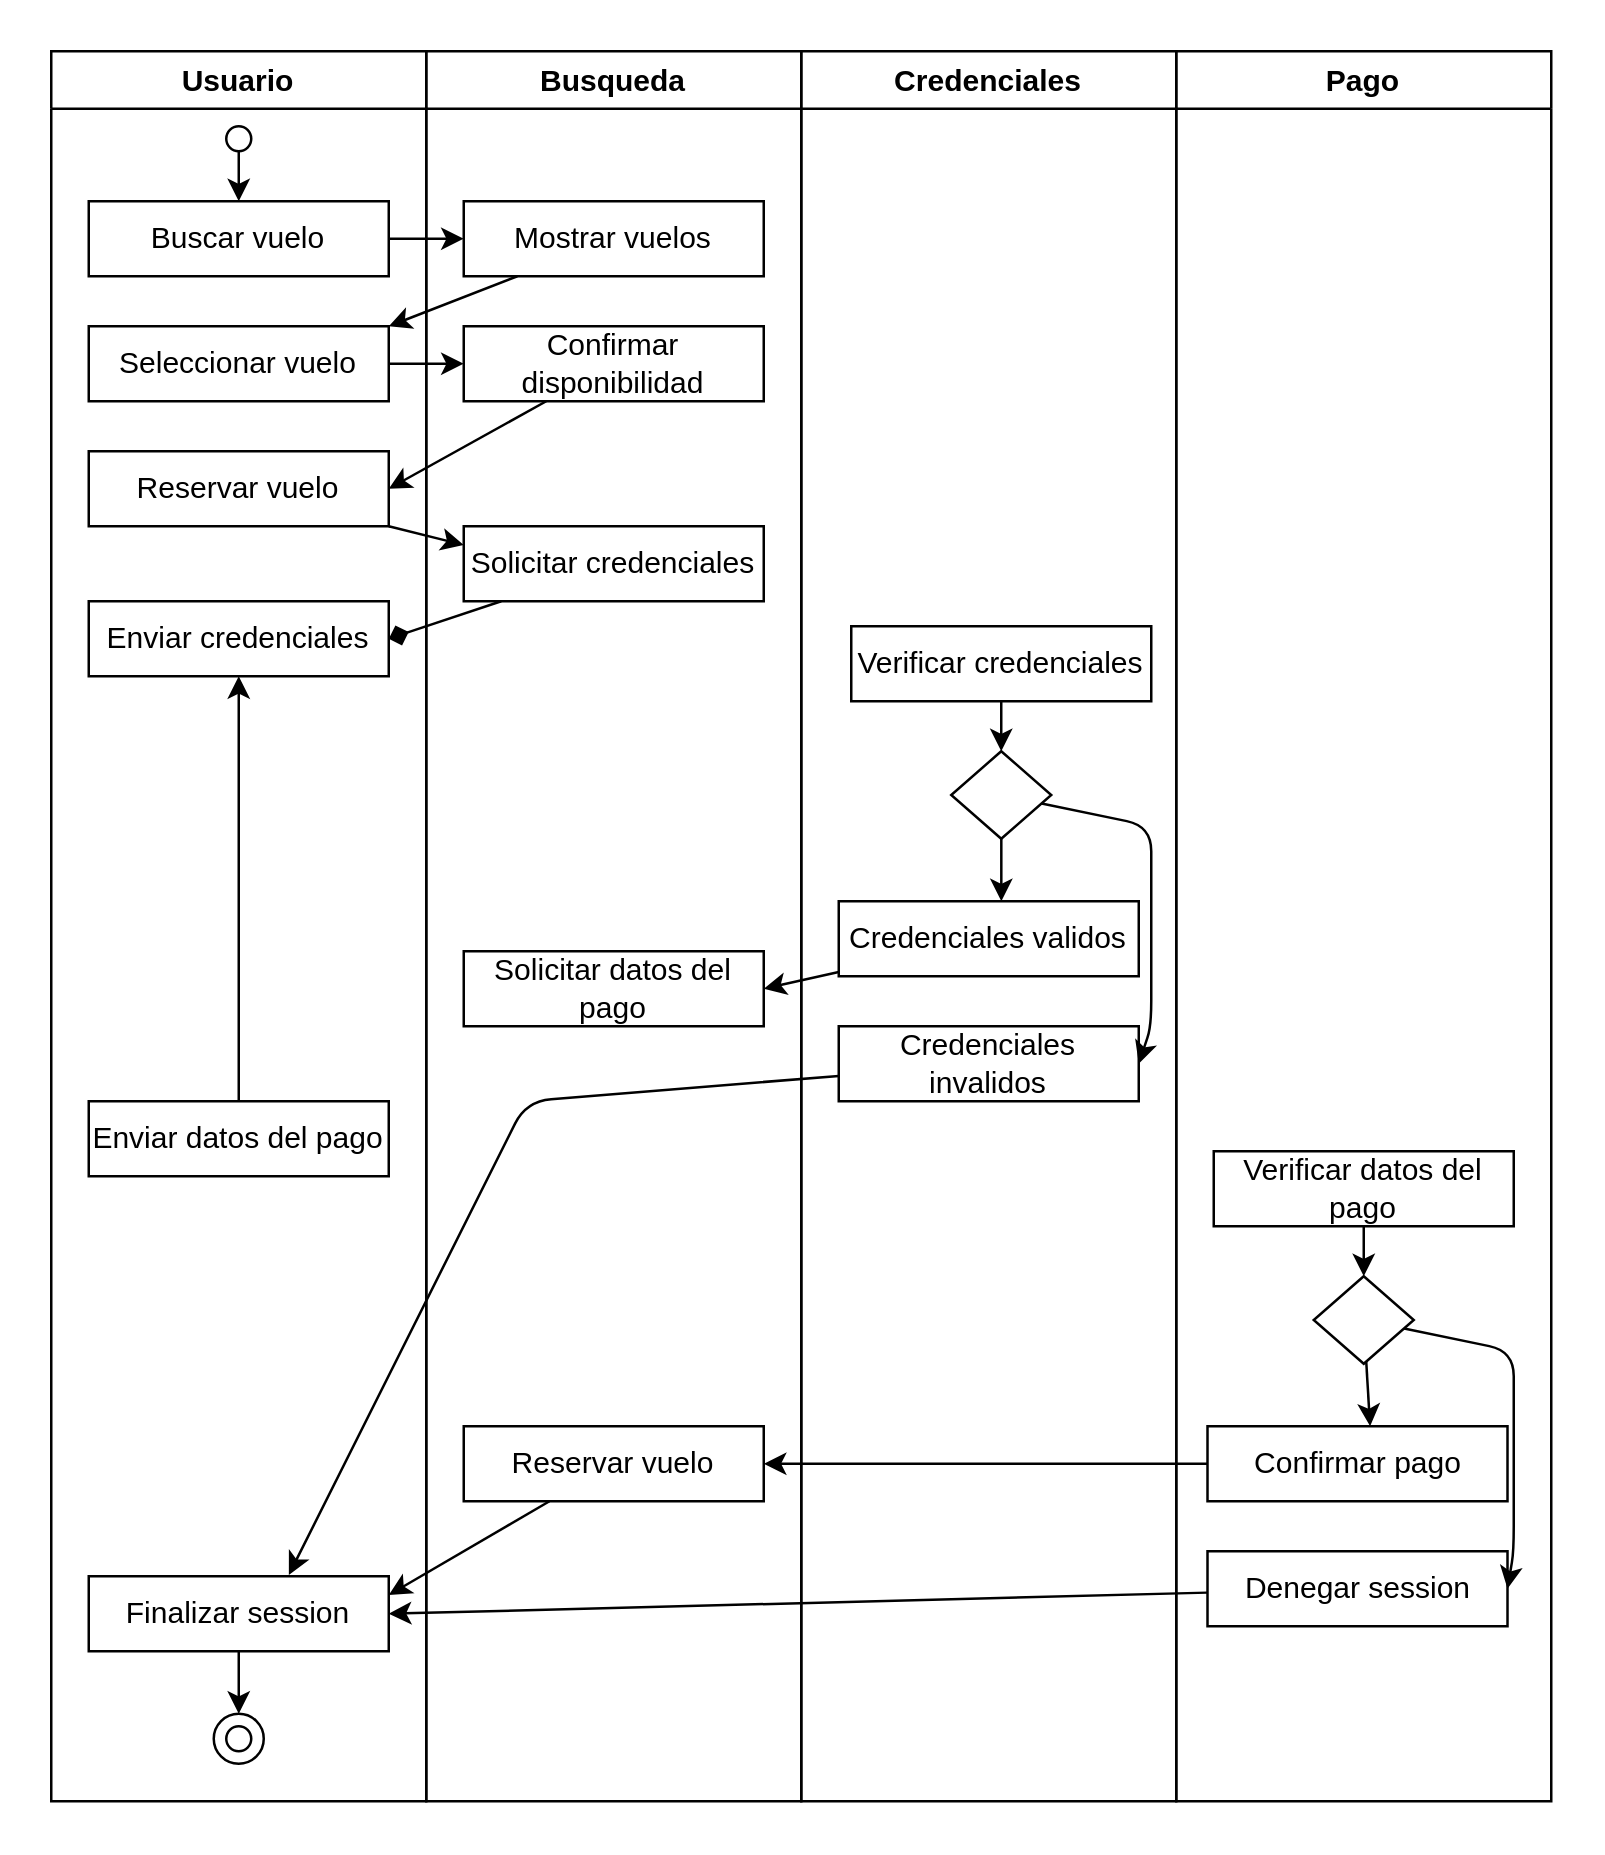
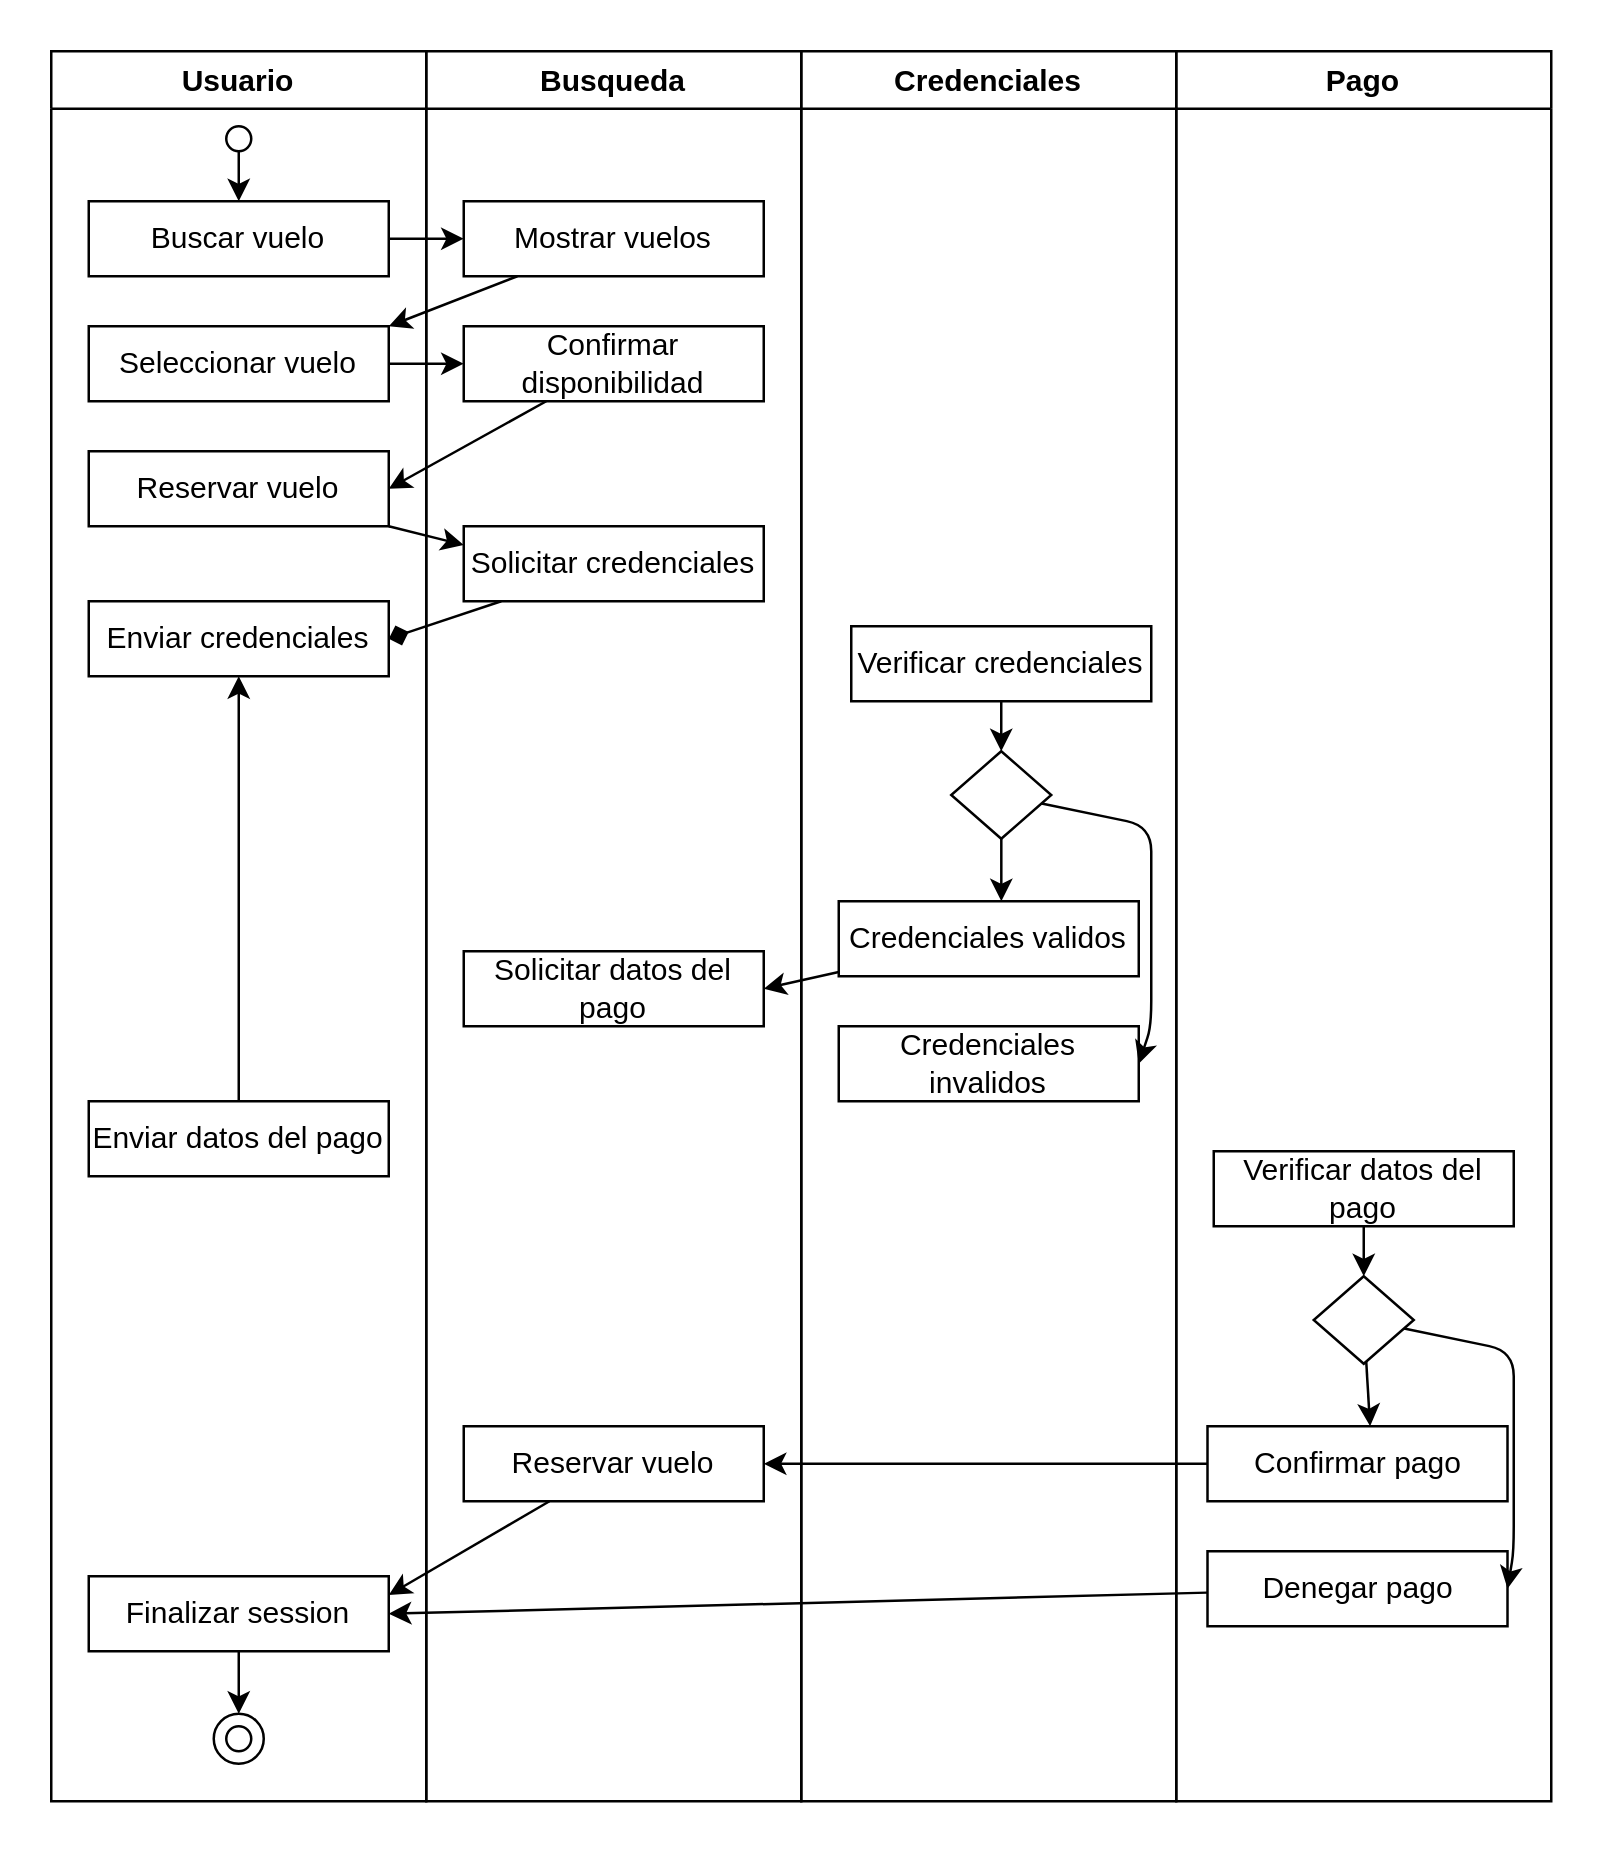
edge "Credenciales invalidos" -> "Finalizar session": removed
node "Denegar session": label "Denegar session" -> "Denegar pago"
